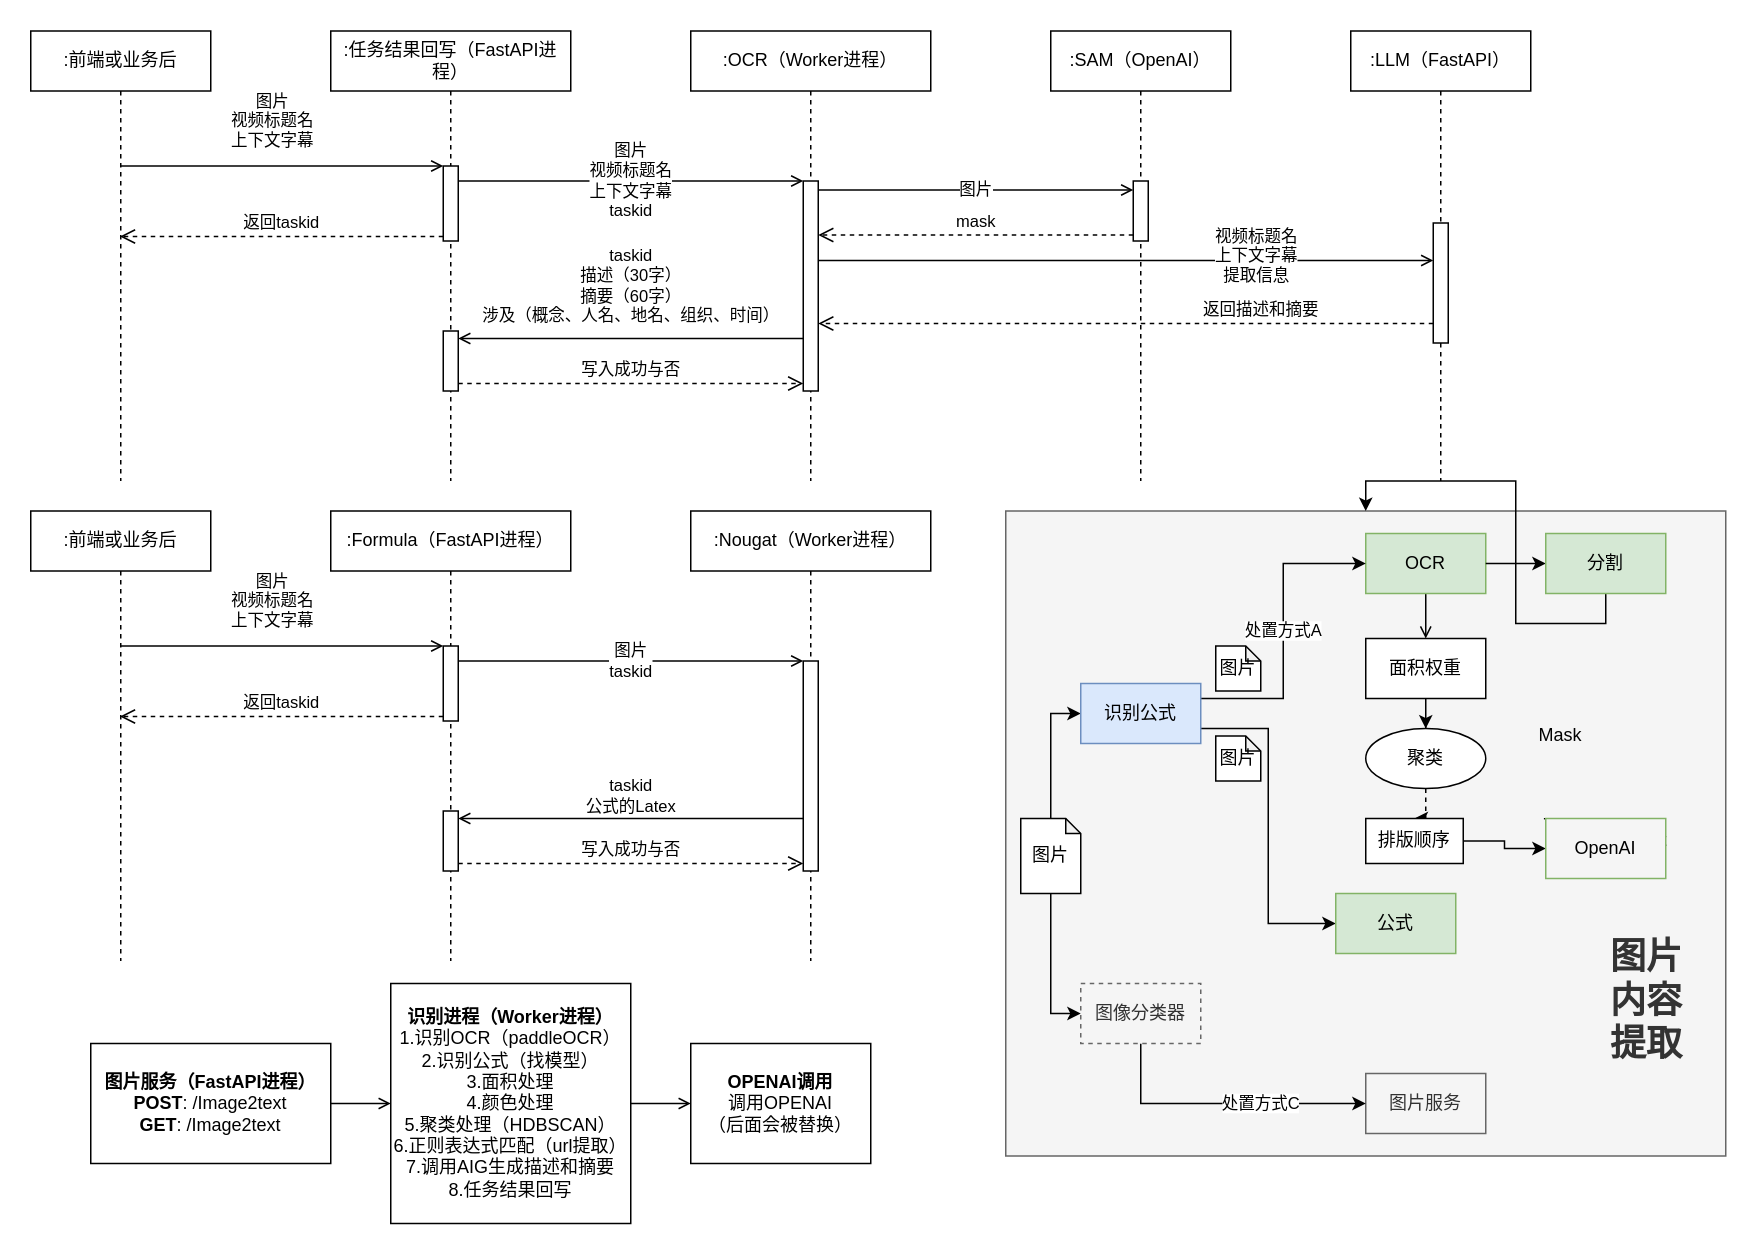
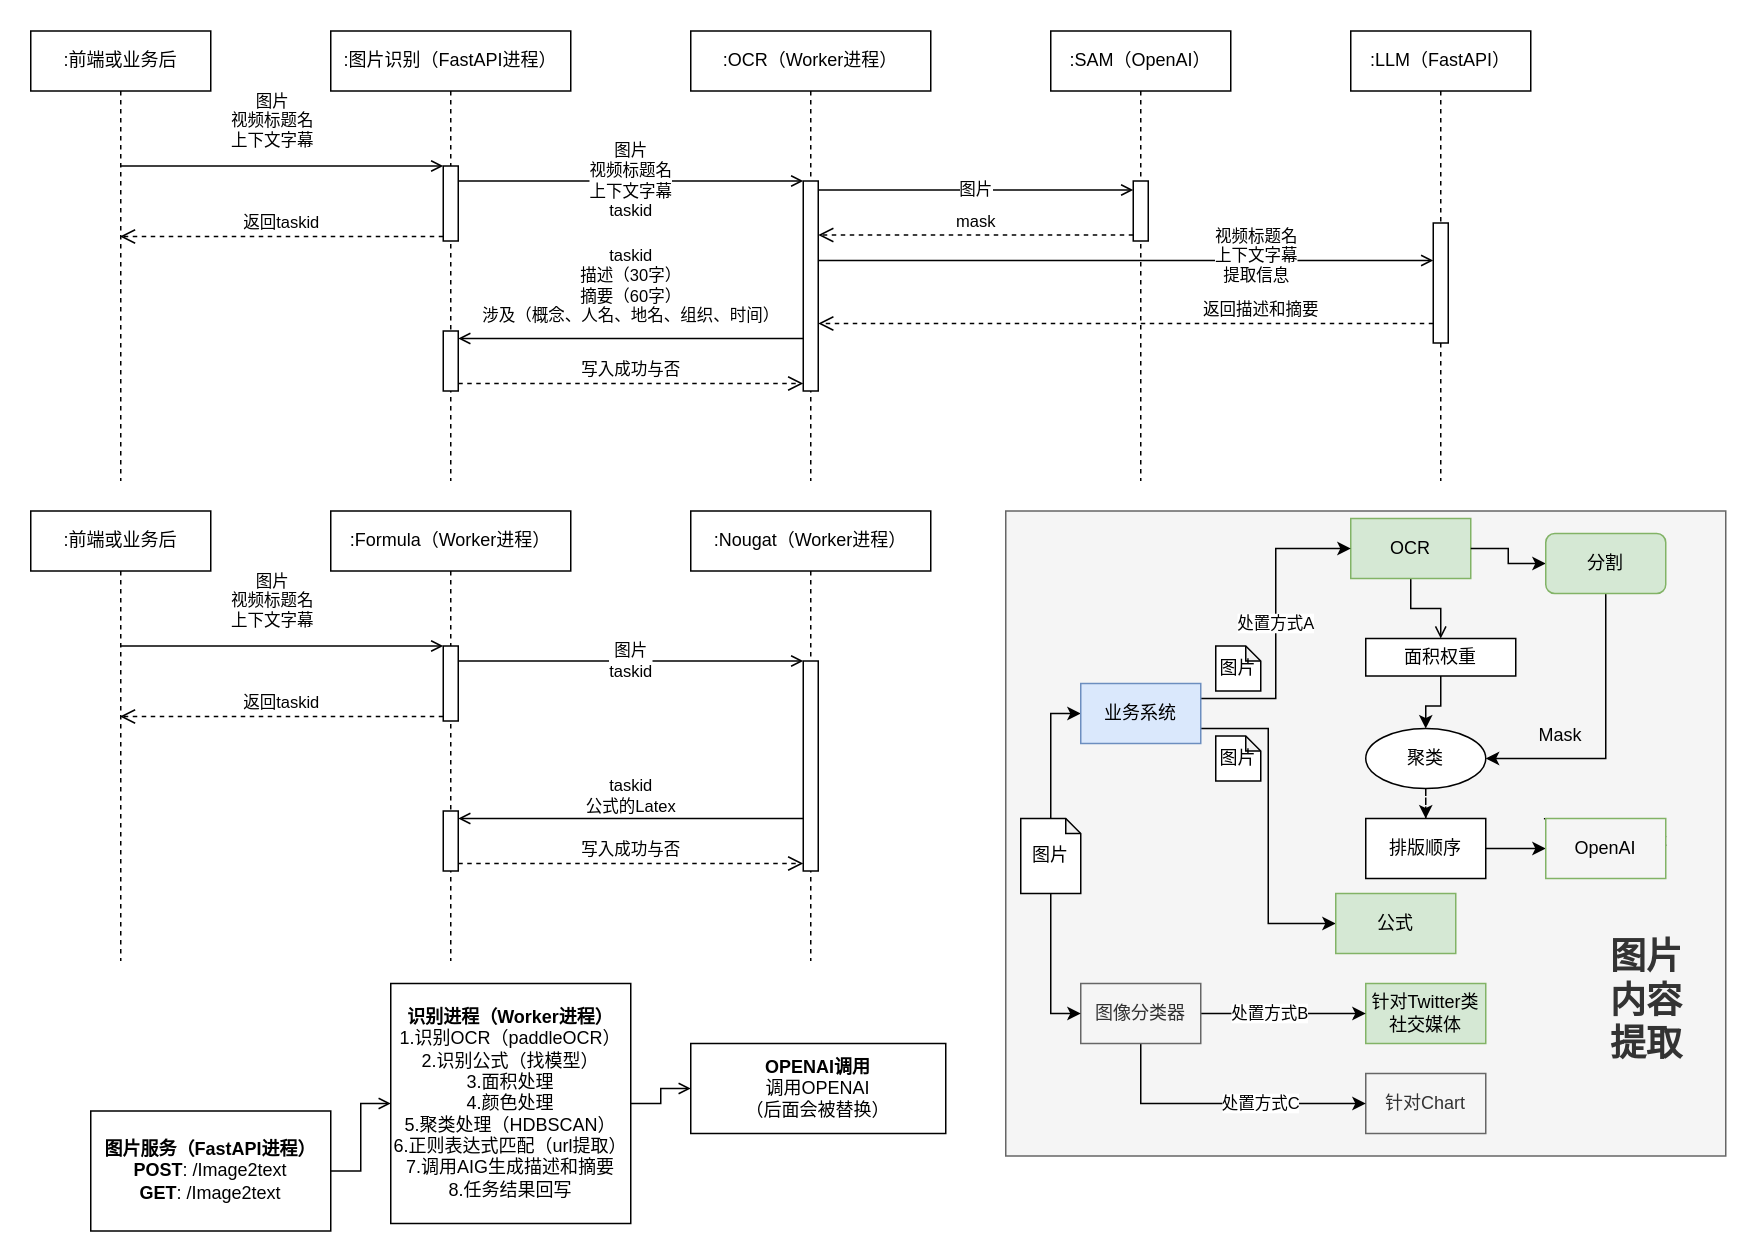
node ":任务结果回写（FastAPI进程）": label ":任务结果回写（FastAPI进程）" -> ":图片识别（FastAPI进程）"
edge "分割" -> "图片 内容 提取": now "分割" -> "聚类"
node ":Formula（FastAPI进程）": label ":Formula（FastAPI进程）" -> ":Formula（Worker进程）"
node "OCR": moved (1426, 563) -> (1411, 548)
node "分割": shape rectangle -> rounded rectangle
node "面积权重": size 120x60 -> 150x38
node "识别公式": label "识别公式" -> "业务系统"
node "排版顺序": size 98x45 -> 120x60
node "图像分类器": style dashed -> solid
edge "图像分类器" -> "针对Twitter类社交媒体": added, label "处置方式B"
node "针对Twitter类社交媒体": added
node "图片服务（FastAPI进程） POST: /Image2text GET: /Image2text": moved (211, 1103) -> (211, 1171)
node "OPENAI调用 调用OPENAI （后面会被替换）": size 180x120 -> 255x90
node "图片服务": label "图片服务" -> "针对Chart"
